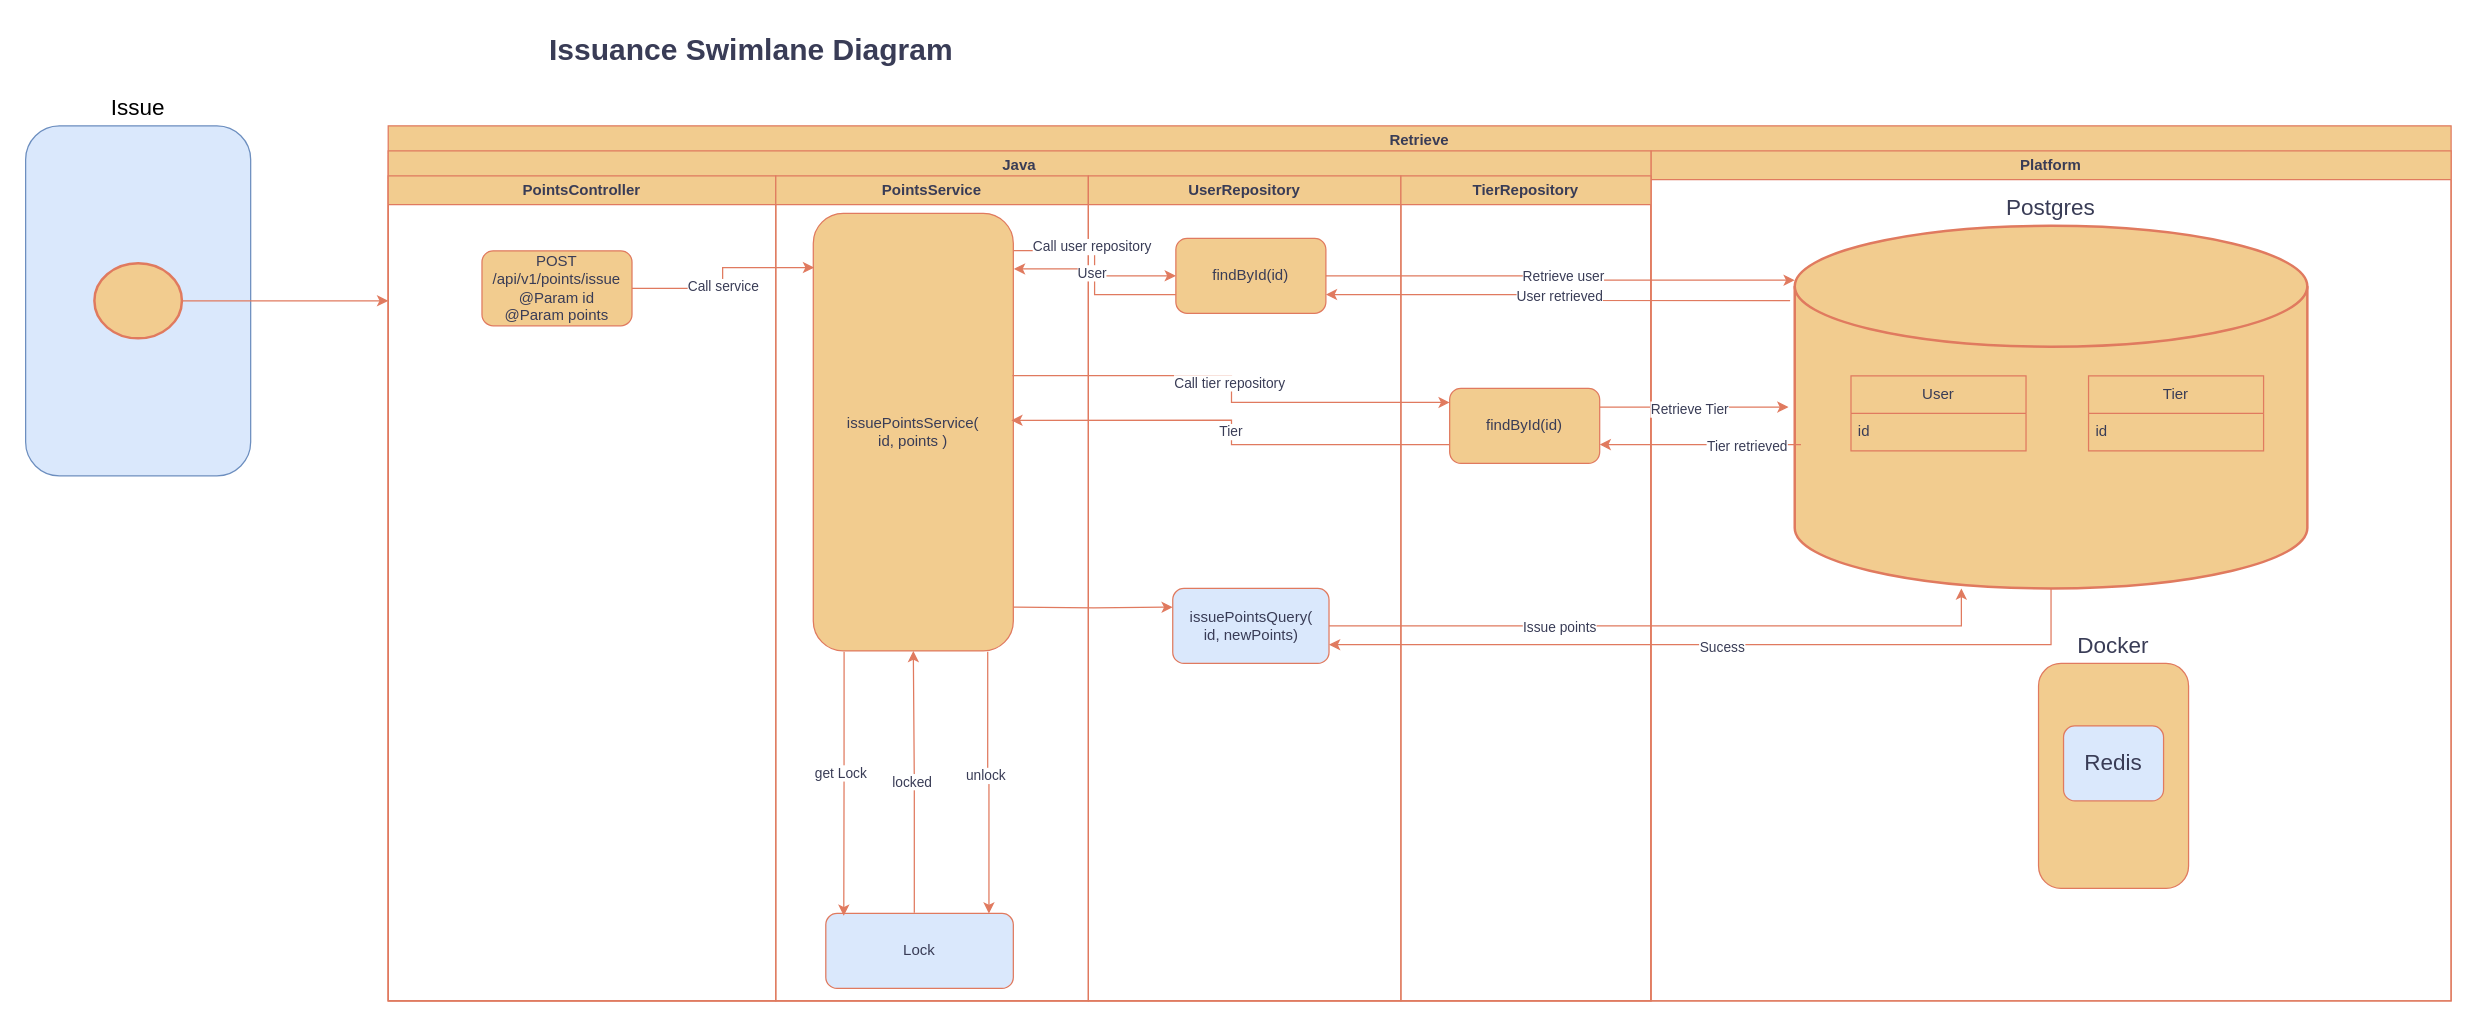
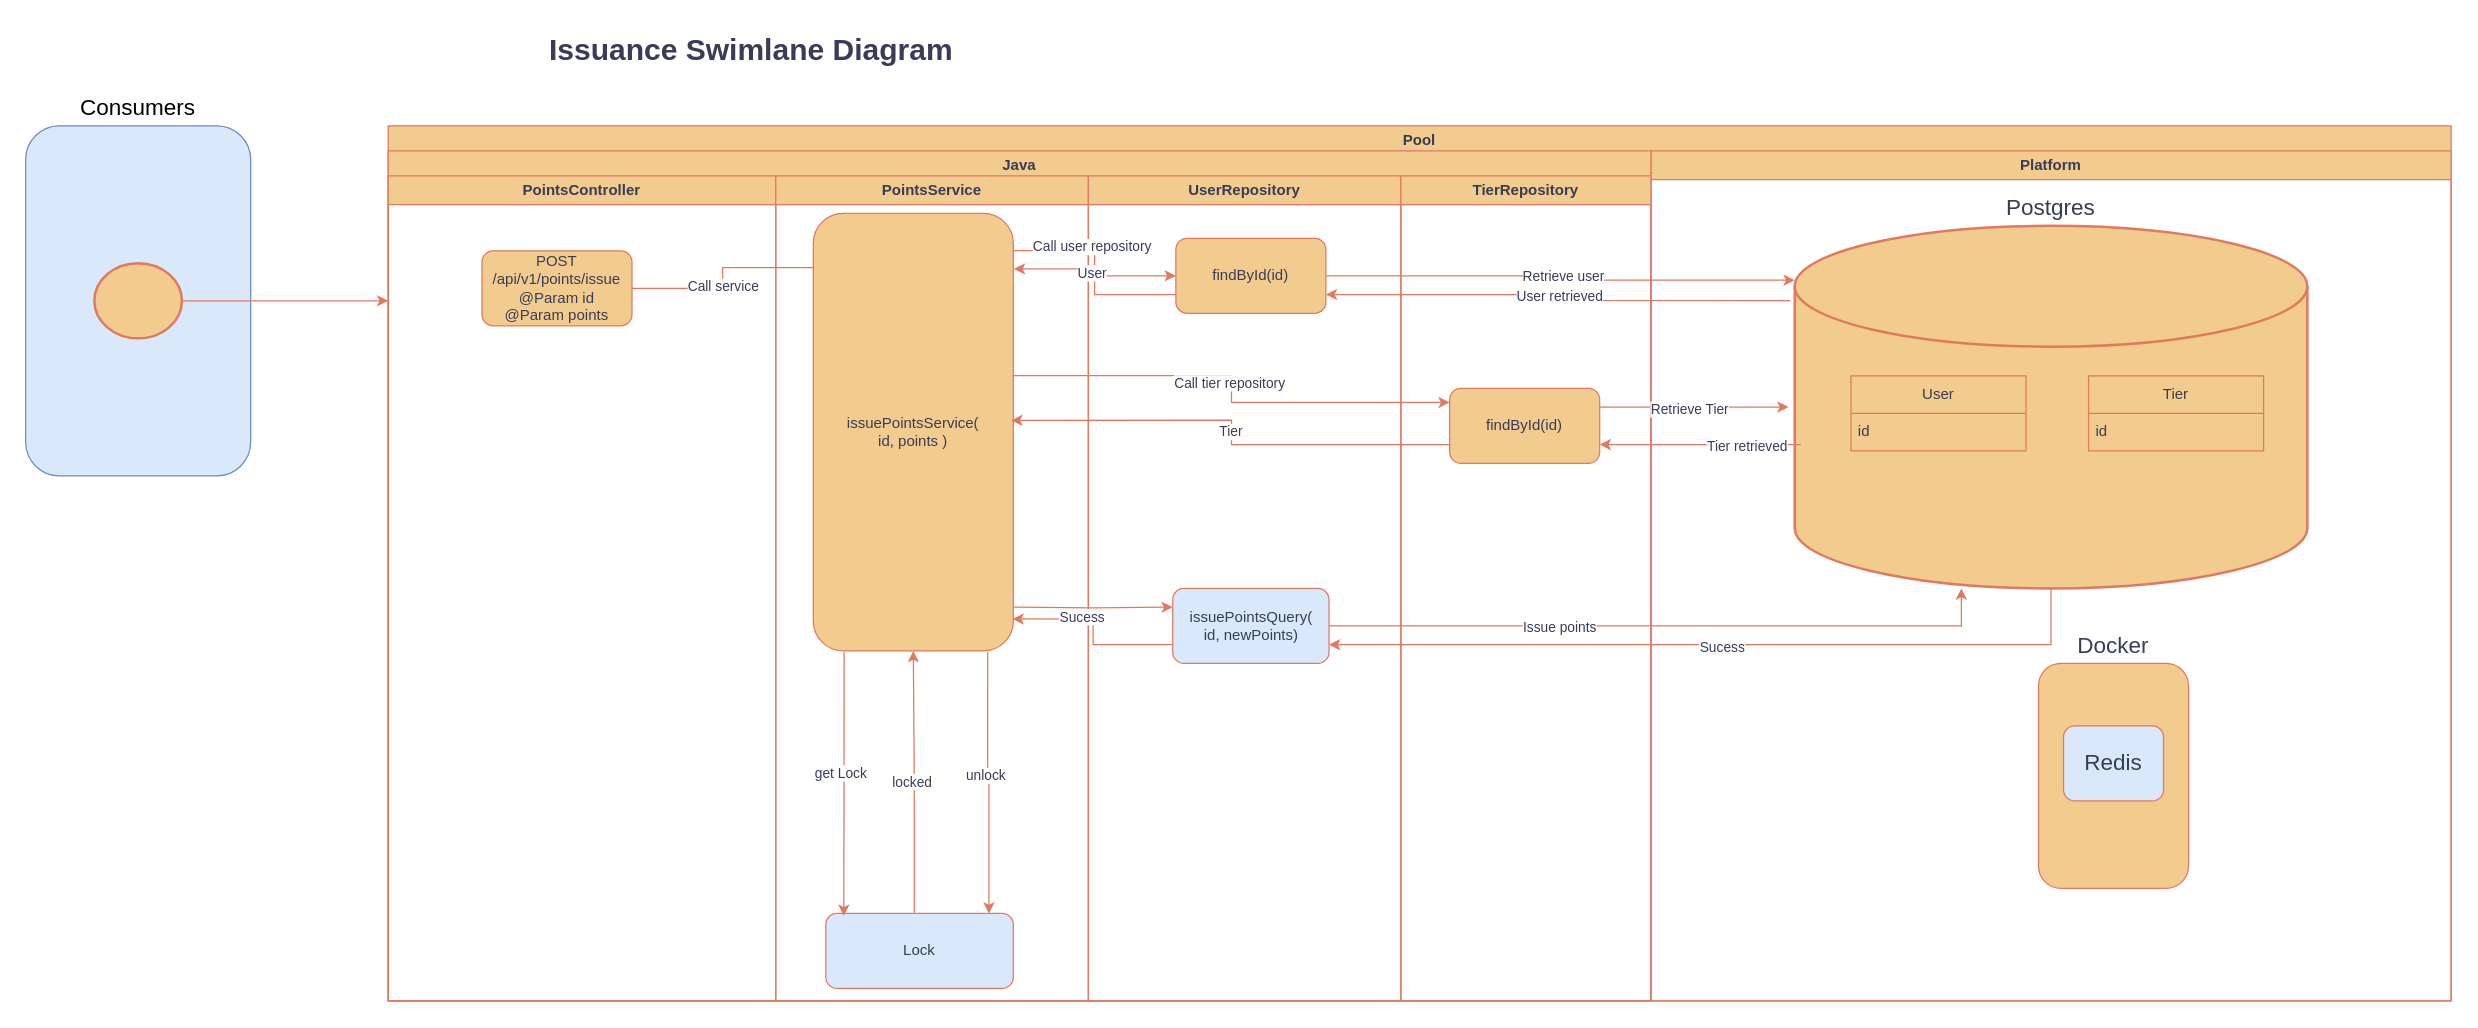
node "Issue": label "Issue" -> "Consumers"
node "Retrieve": label "Retrieve" -> "Pool"
edge "POST /api/v1/points/issue @Param id @Param points" -> "issuePointsService( id, points )": arrowhead classic -> none
edge "issuePointsQuery( id, newPoints)" -> "issuePointsService( id, points )": added, label "Sucess"
